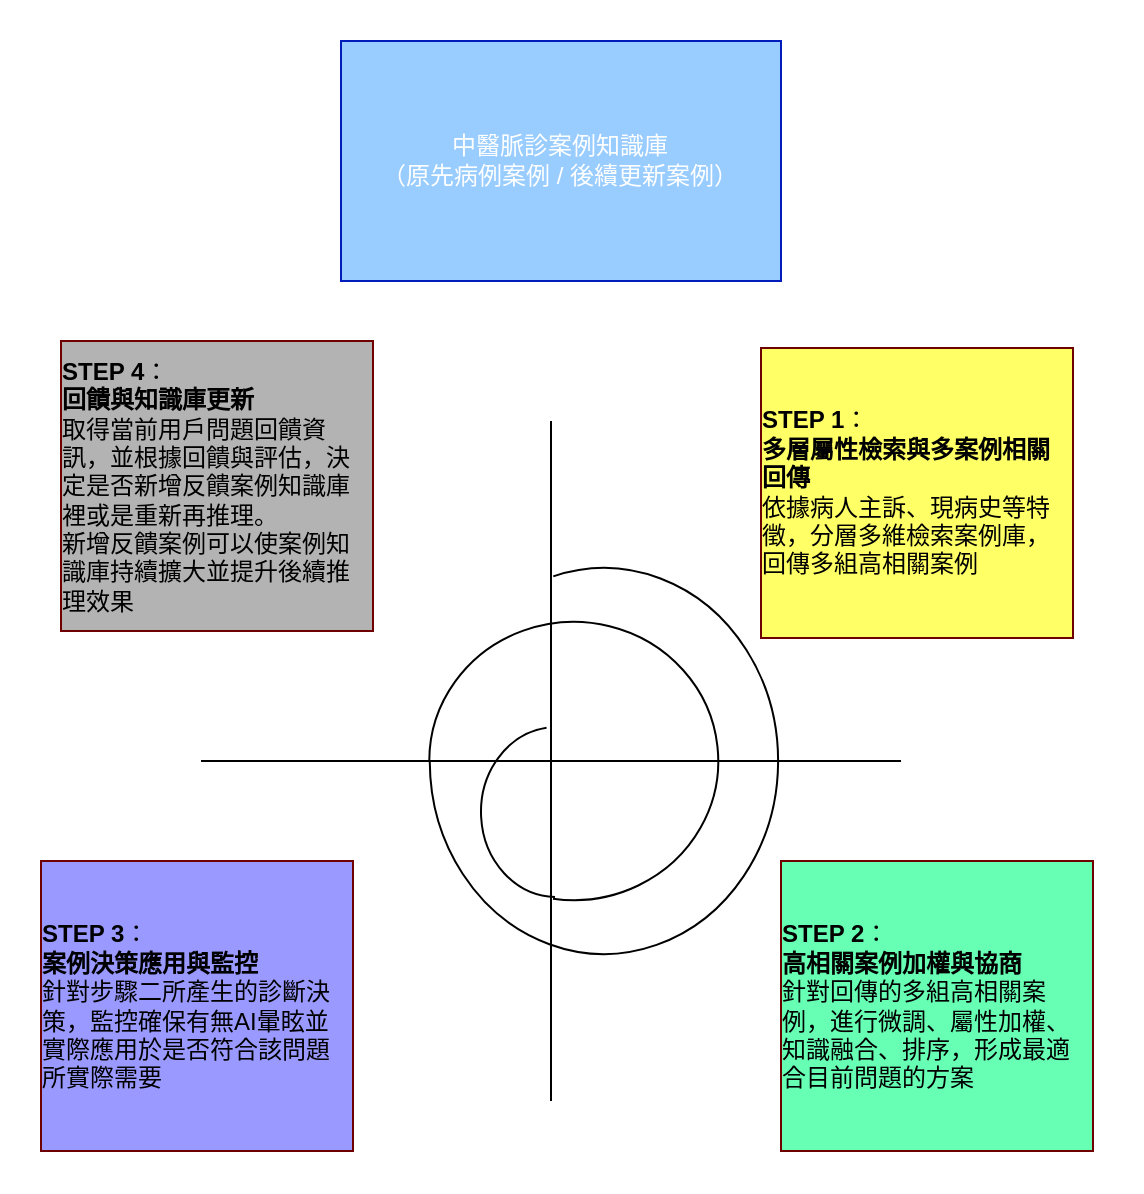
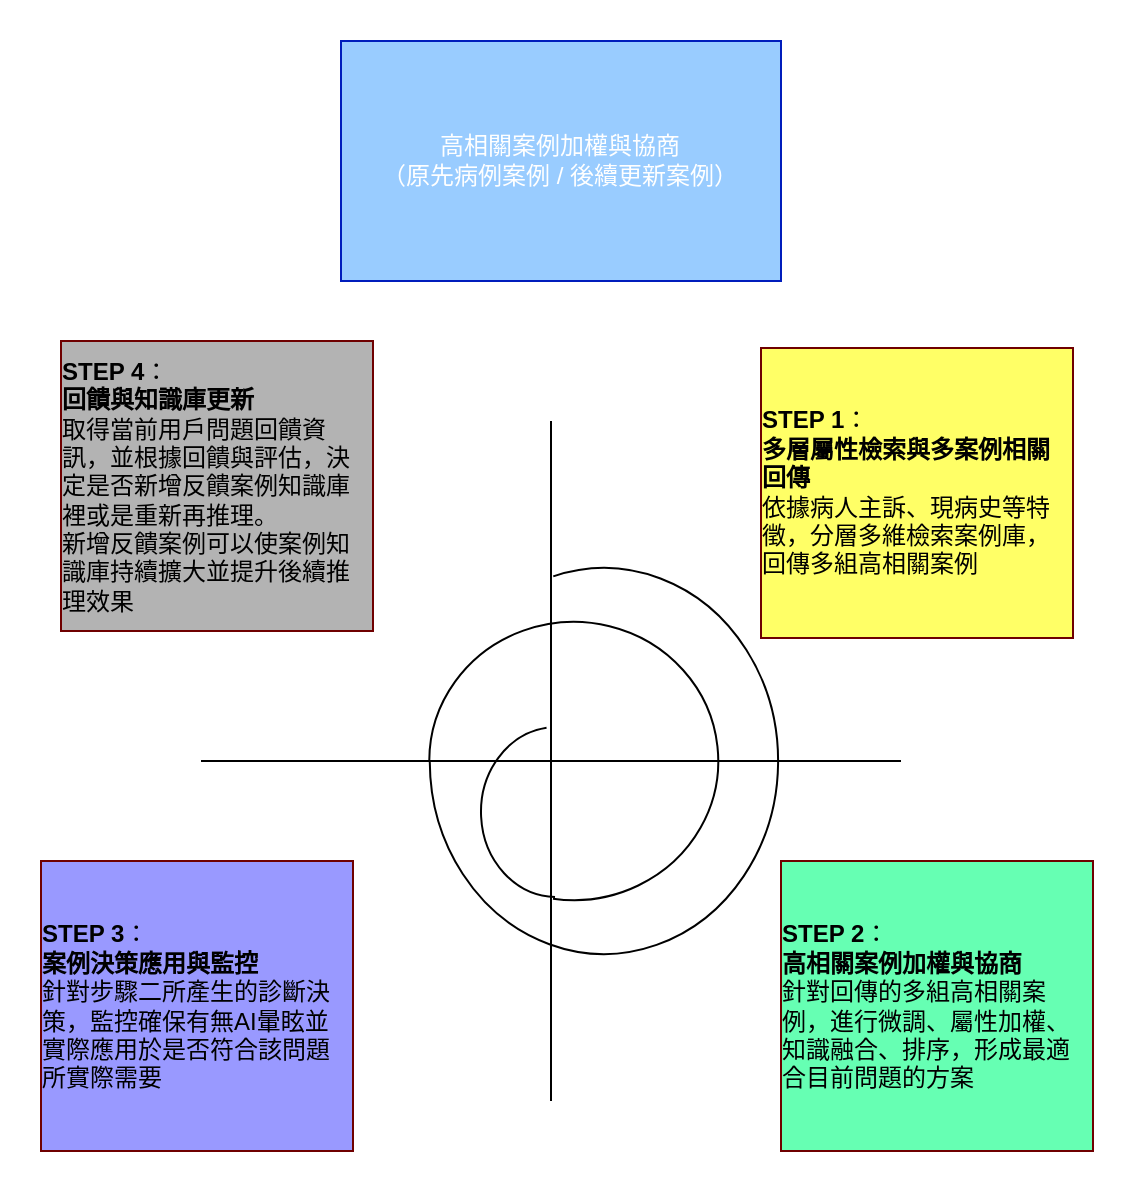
node "中醫脈診案例知識庫 （原先病例案例 / 後續更新案例）": label "中醫脈診案例知識庫 （原先病例案例 / 後續更新案例）" -> "高相關案例加權與協商 （原先病例案例 / 後續更新案例）"
